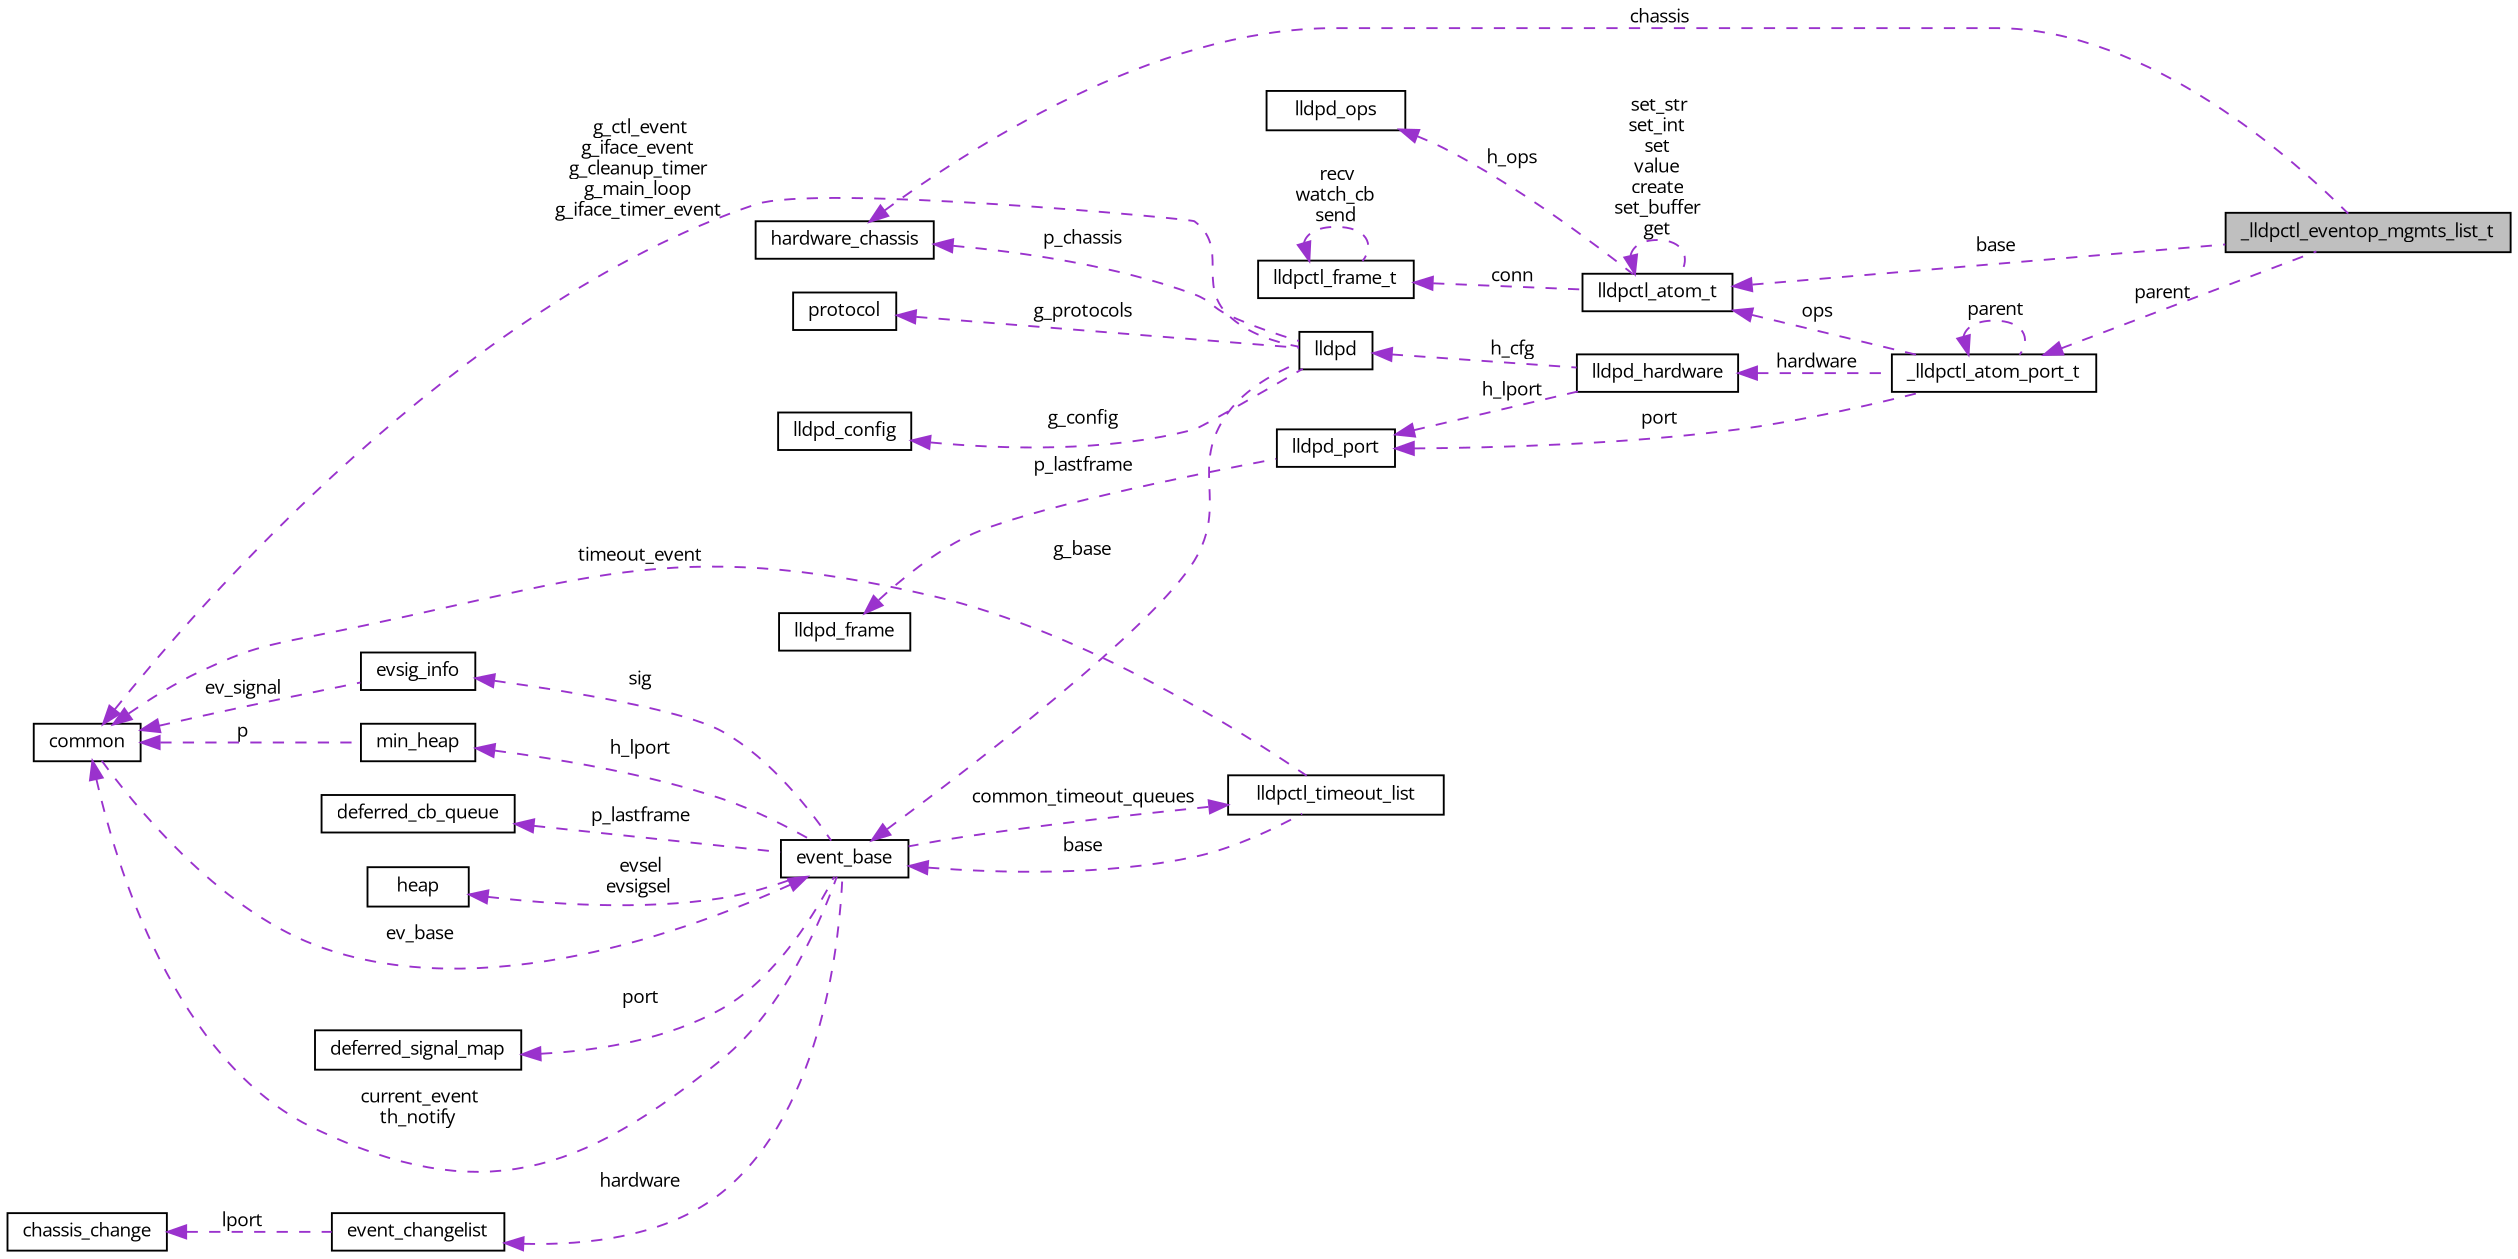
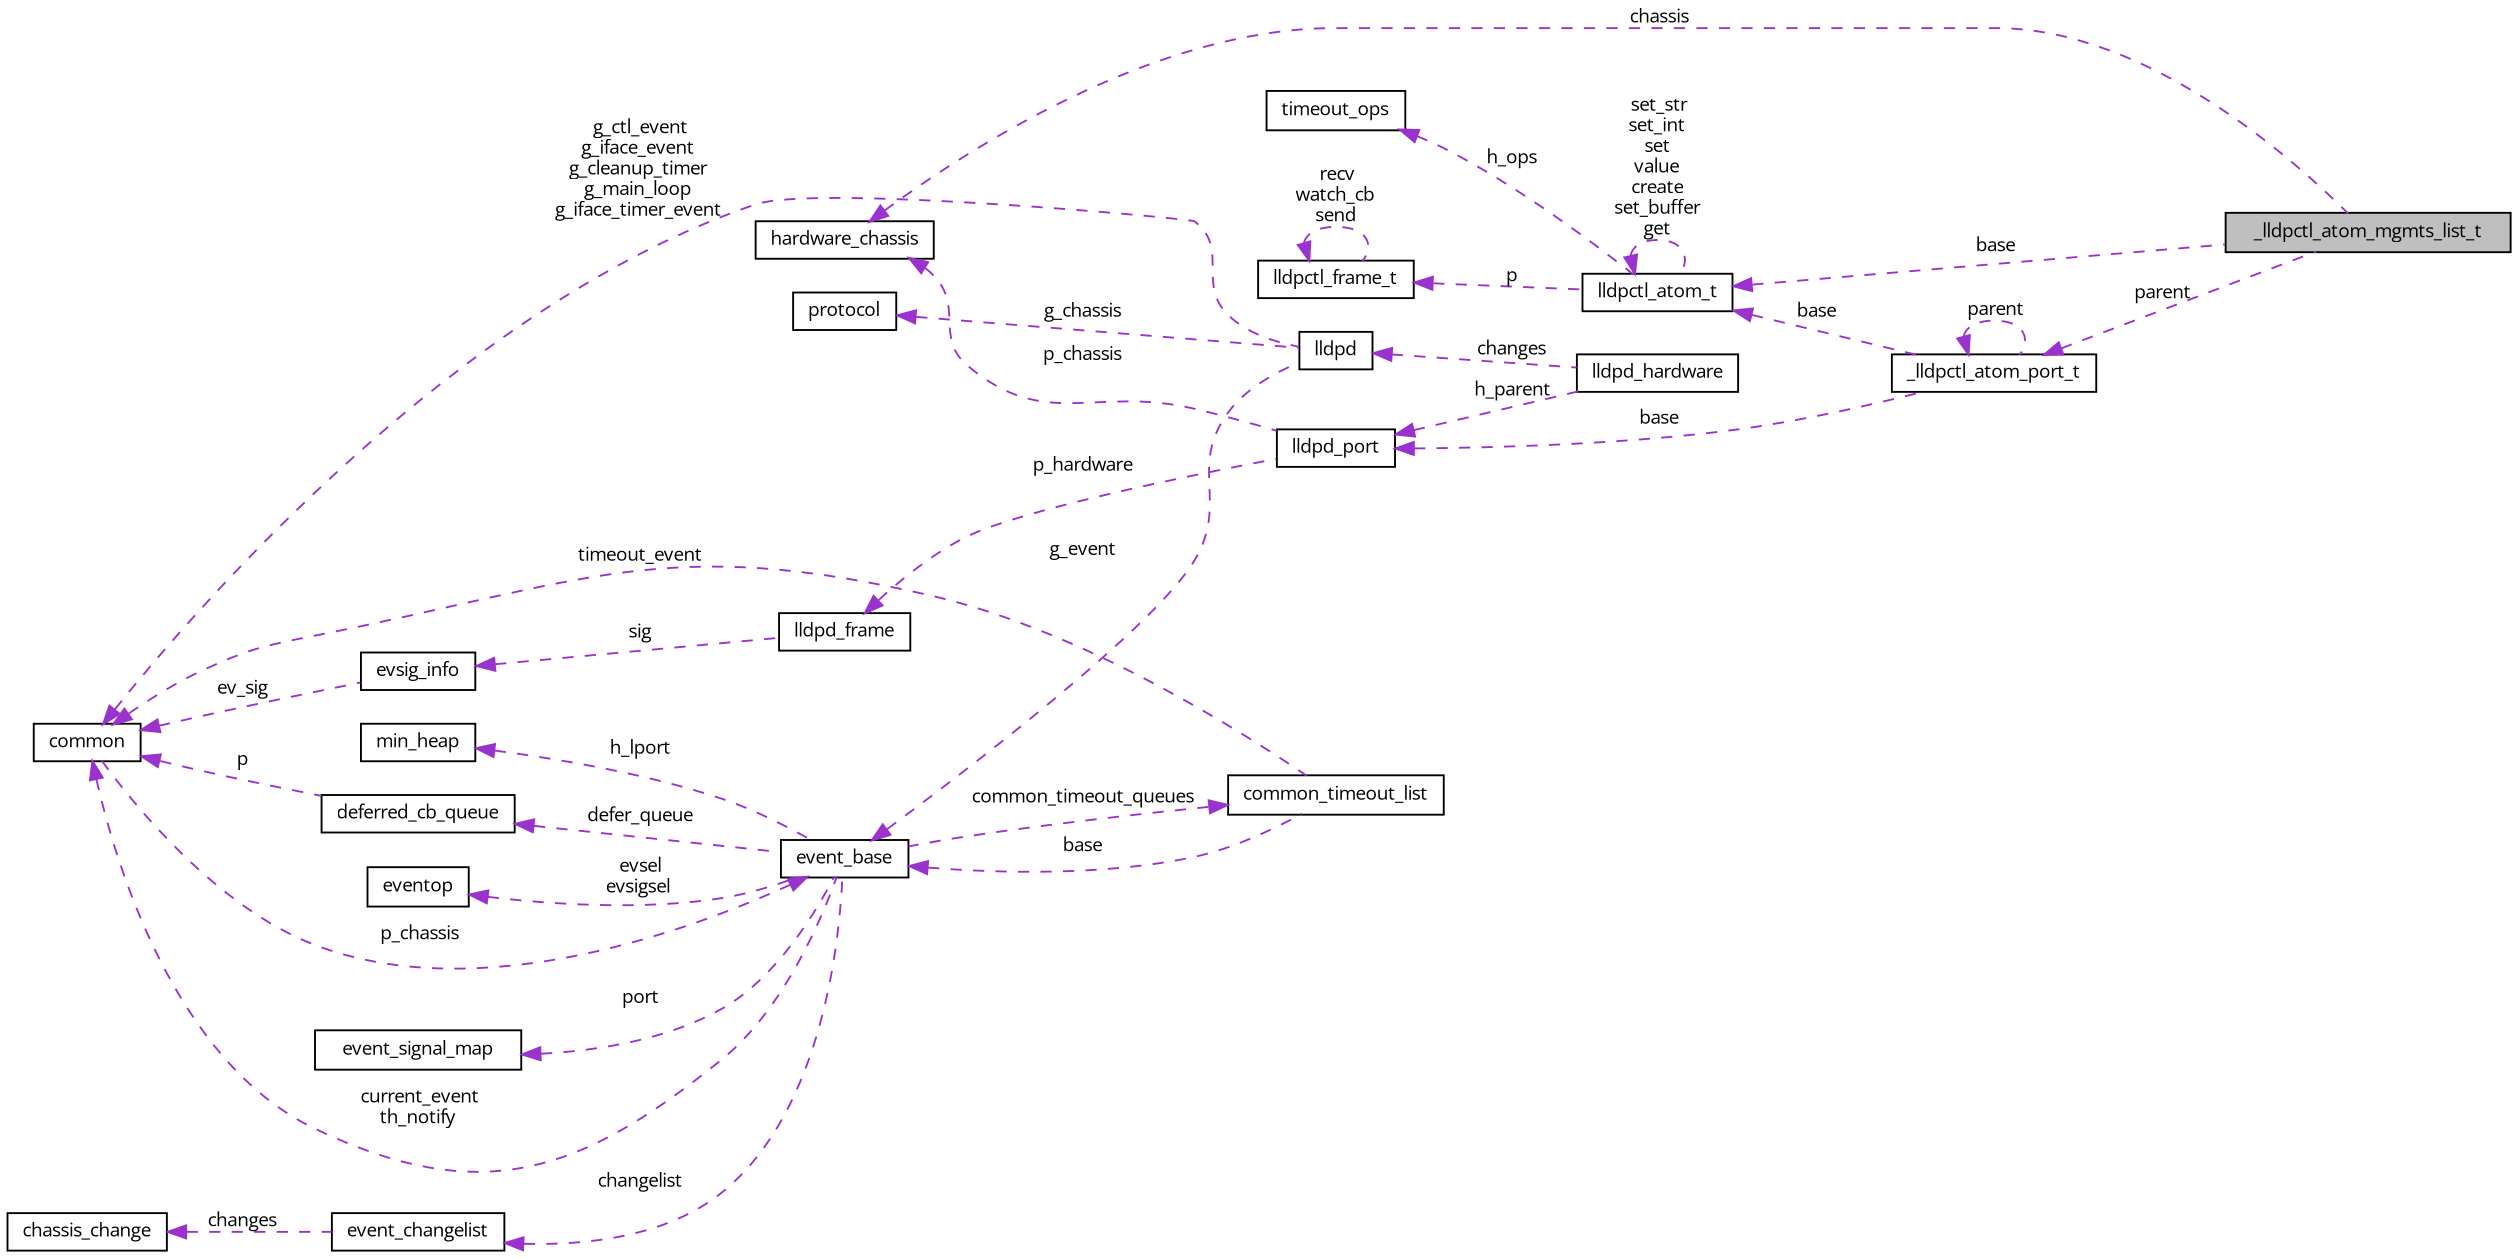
node "lldpd_ops": label "lldpd_ops" -> "timeout_ops"
node "_lldpctl_eventop_mgmts_list_t": label "_lldpctl_eventop_mgmts_list_t" -> "_lldpctl_atom_mgmts_list_t"
edge "lldpd" -> "hardware_chassis": now "lldpd_port" -> "hardware_chassis"
edge "lldpctl_atom_t" -> "lldpctl_frame_t": label " conn" -> " p"
edge "lldpd" -> "protocol": label " g_protocols" -> " g_chassis"
edge "_lldpctl_atom_port_t" -> "lldpctl_atom_t": label " ops" -> " base"
edge "lldpd_hardware" -> "lldpd": label " h_cfg" -> " changes"
edge "_lldpctl_atom_port_t" -> "lldpd_hardware": removed, label "hardware"
edge "lldpd_hardware" -> "lldpd_port": label " h_lport" -> " h_parent"
edge "_lldpctl_atom_port_t" -> "lldpd_port": label " port" -> " base"
node "lldpd_config": removed
edge "lldpd_port" -> "lldpd_frame": label " p_lastframe" -> " p_hardware"
edge "lldpd" -> "event_base": label " g_base" -> " g_event"
edge "evsig_info" -> "common": label " ev_signal" -> " ev_sig"
edge "event_base" -> "evsig_info": now "lldpd_frame" -> "evsig_info"
edge "min_heap" -> "common": now "deferred_cb_queue" -> "common"
node "lldpctl_timeout_list": label "lldpctl_timeout_list" -> "common_timeout_list"
edge "event_base" -> "deferred_cb_queue": label " p_lastframe" -> " defer_queue"
node "heap": label "heap" -> "eventop"
edge "common" -> "event_base": label " ev_base" -> " p_chassis"
node "deferred_signal_map": label "deferred_signal_map" -> "event_signal_map"
edge "event_base" -> "event_changelist": label " hardware" -> " changelist"
edge "event_changelist" -> "chassis_change": label " lport" -> " changes"
